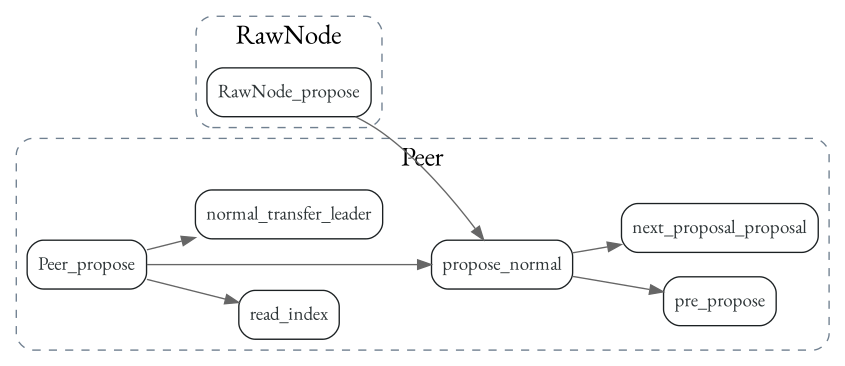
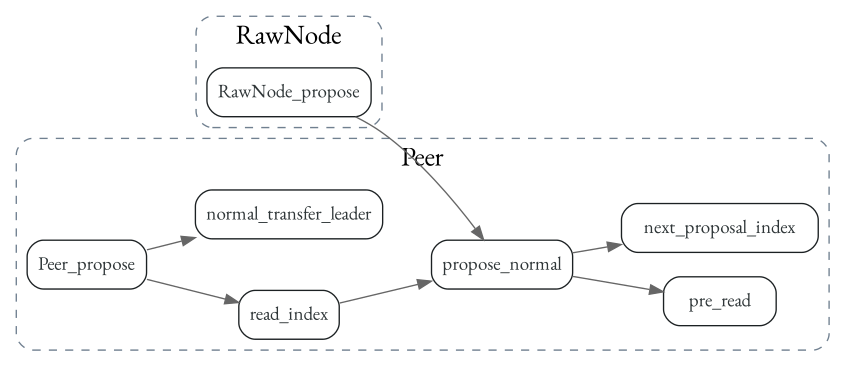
node "next_proposal_proposal": label "next_proposal_proposal" -> "next_proposal_index"
edge "Peer_propose" -> "propose_normal": now "read_index" -> "propose_normal"
node "pre_propose": label "pre_propose" -> "pre_read"
